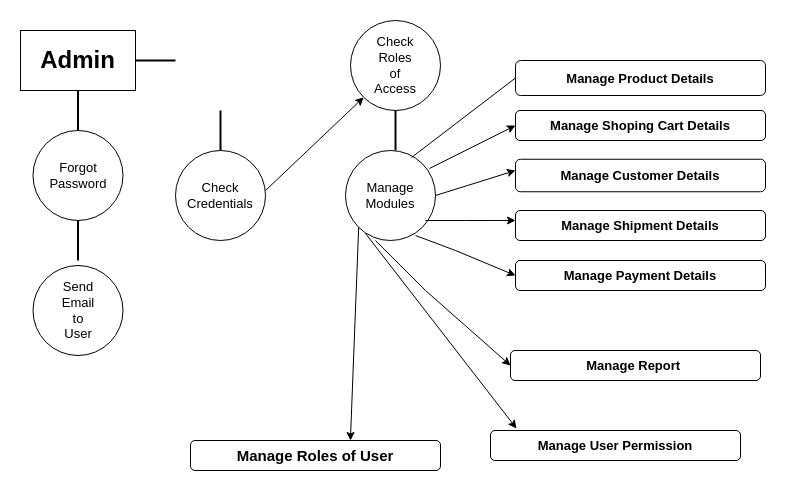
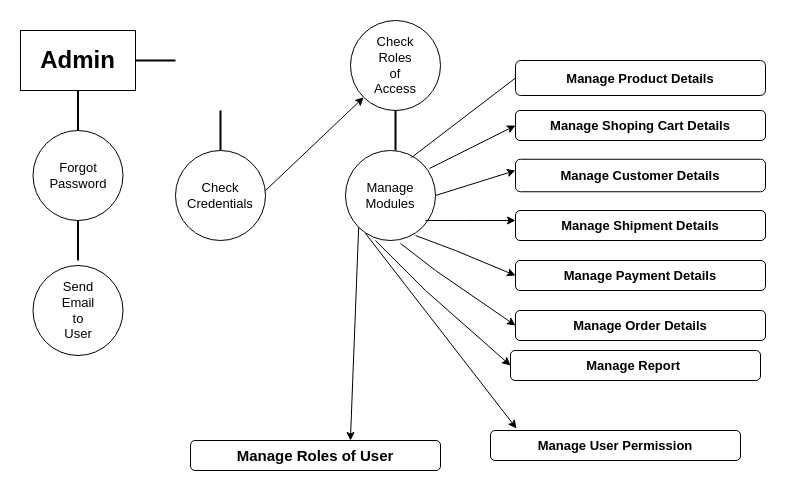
edge "Manage Modules" -> "Manage Order Details": added
node "Manage Order Details": added
